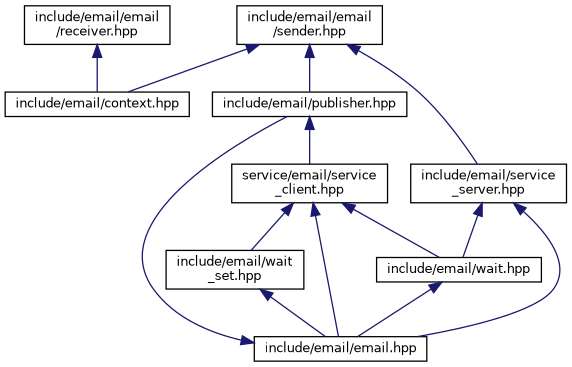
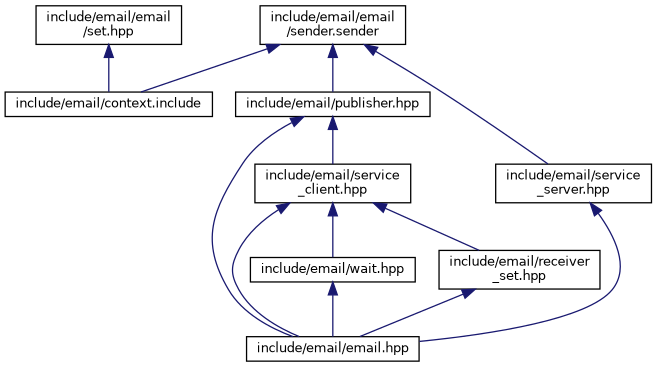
node "include/email/email /receiver.hpp": label "include/email/email /receiver.hpp" -> "include/email/email /set.hpp"
node "include/email/email /sender.hpp": label "include/email/email /sender.hpp" -> "include/email/email /sender.sender"
node "include/email/context.hpp": label "include/email/context.hpp" -> "include/email/context.include"
node "service/email/service _client.hpp": label "service/email/service _client.hpp" -> "include/email/service _client.hpp"
edge "include/email/publisher.hpp" -> "include/email/email.hpp": reversed
edge "include/email/wait.hpp" -> "include/email/service _server.hpp": removed
node "include/email/wait _set.hpp": label "include/email/wait _set.hpp" -> "include/email/receiver _set.hpp"
